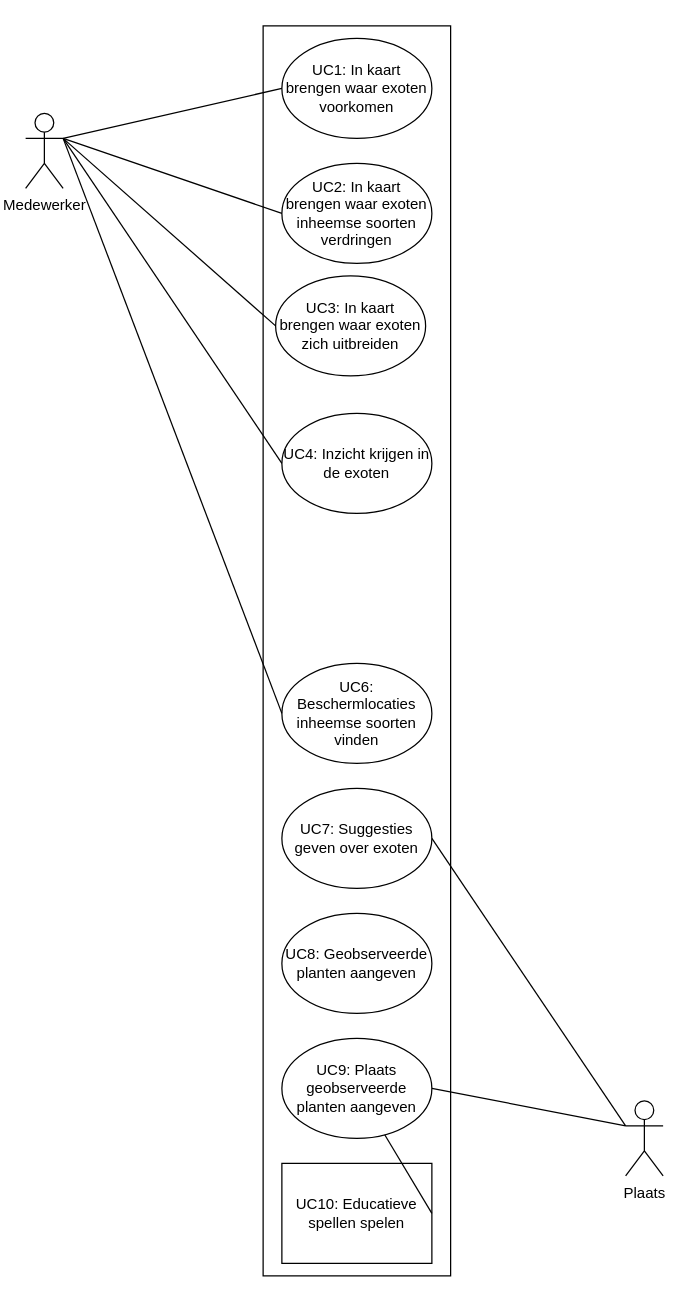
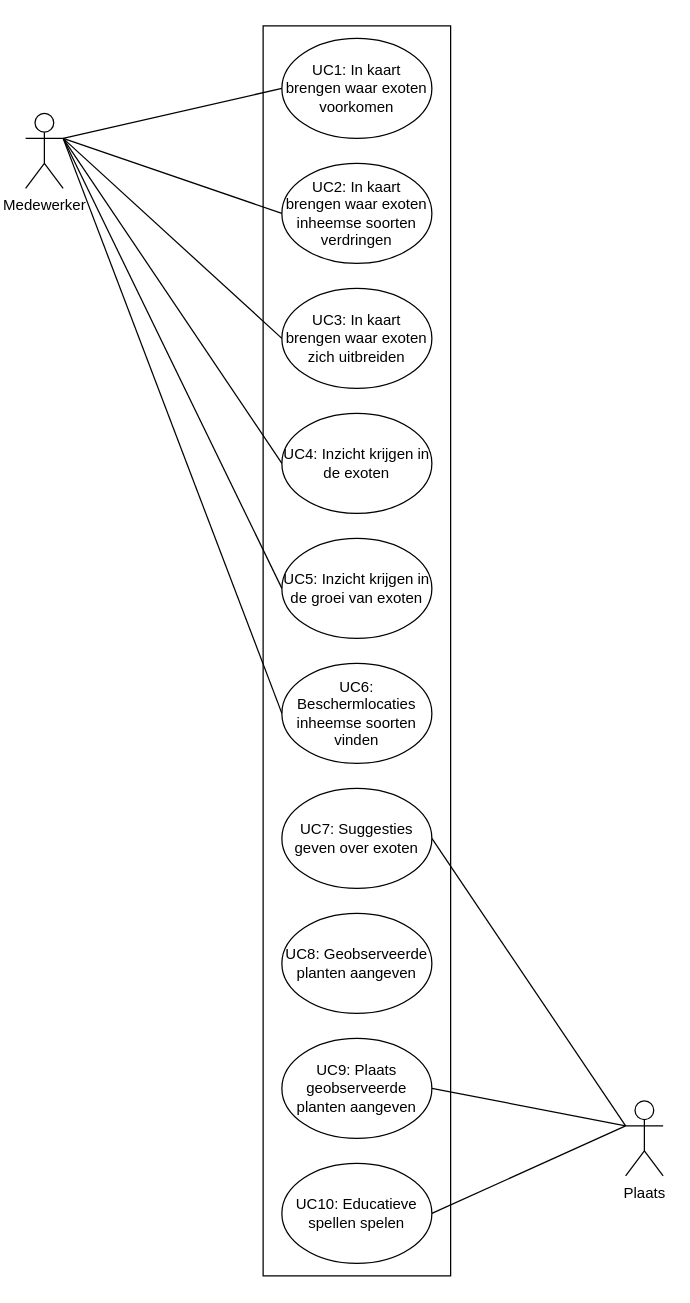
node "UC3: In kaart brengen waar exoten zich uitbreiden": moved (351, 326) -> (357, 338)
edge "Medewerker" -- "UC5: Inzicht krijgen in de groei van exoten": added
node "UC5: Inzicht krijgen in de groei van exoten": added
edge "UC9: Plaats geobserveerde planten aangeven" -- "UC10: Educatieve spellen spelen": now "Plaats" -- "UC10: Educatieve spellen spelen"
node "UC10: Educatieve spellen spelen": shape rectangle -> ellipse
